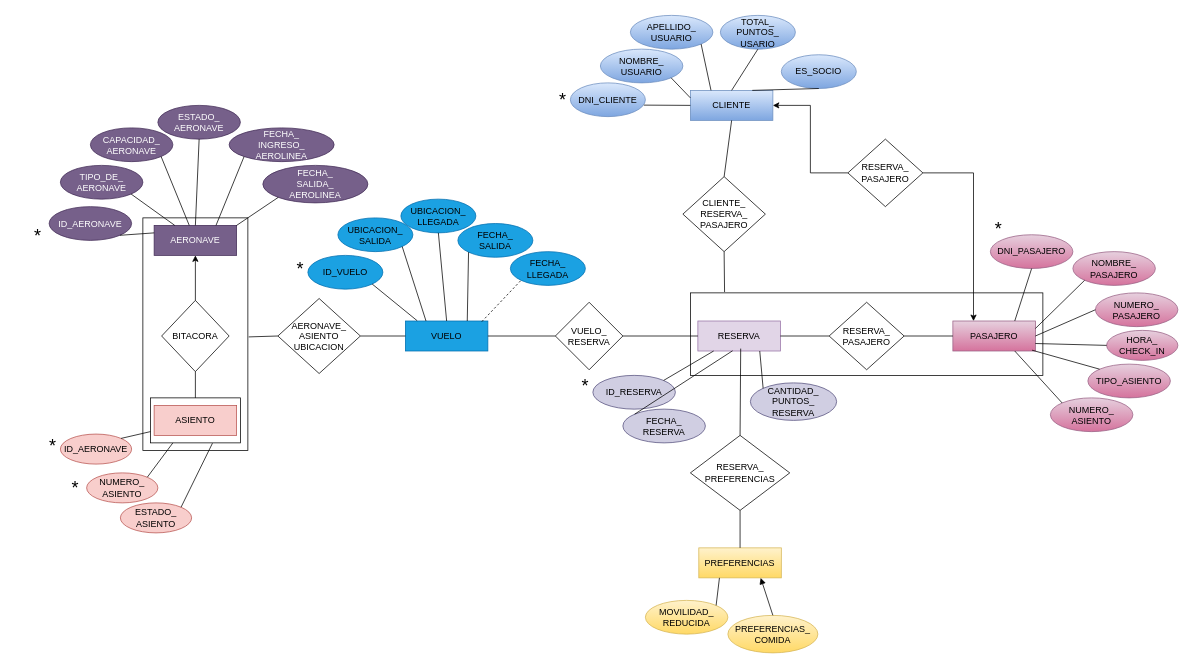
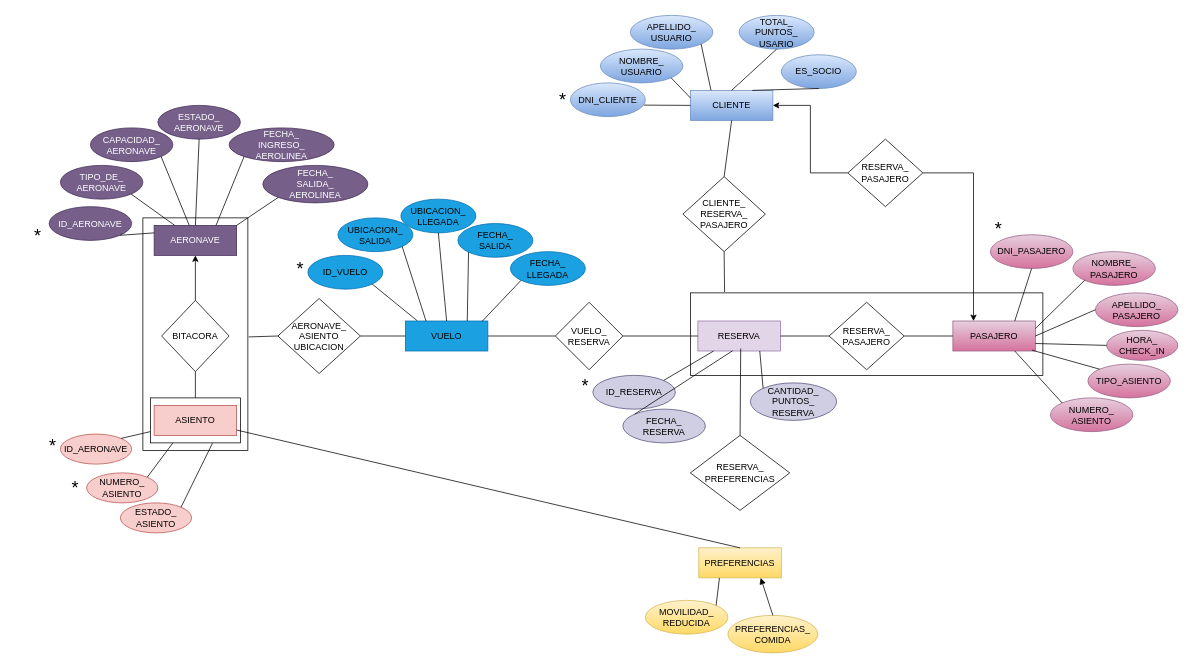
node "TOTAL_ PUNTOS_ USARIO": moved (758, 32) -> (777, 32)
edge "FECHA_ LLEGADA" -- "VUELO": style dashed -> solid
node "NUMERO_ PASAJERO": label "NUMERO_ PASAJERO" -> "APELLIDO_ PASAJERO"
edge "RESERVA_ PREFERENCIAS" -- "PREFERENCIAS": now "ASIENTO" -- "PREFERENCIAS"
